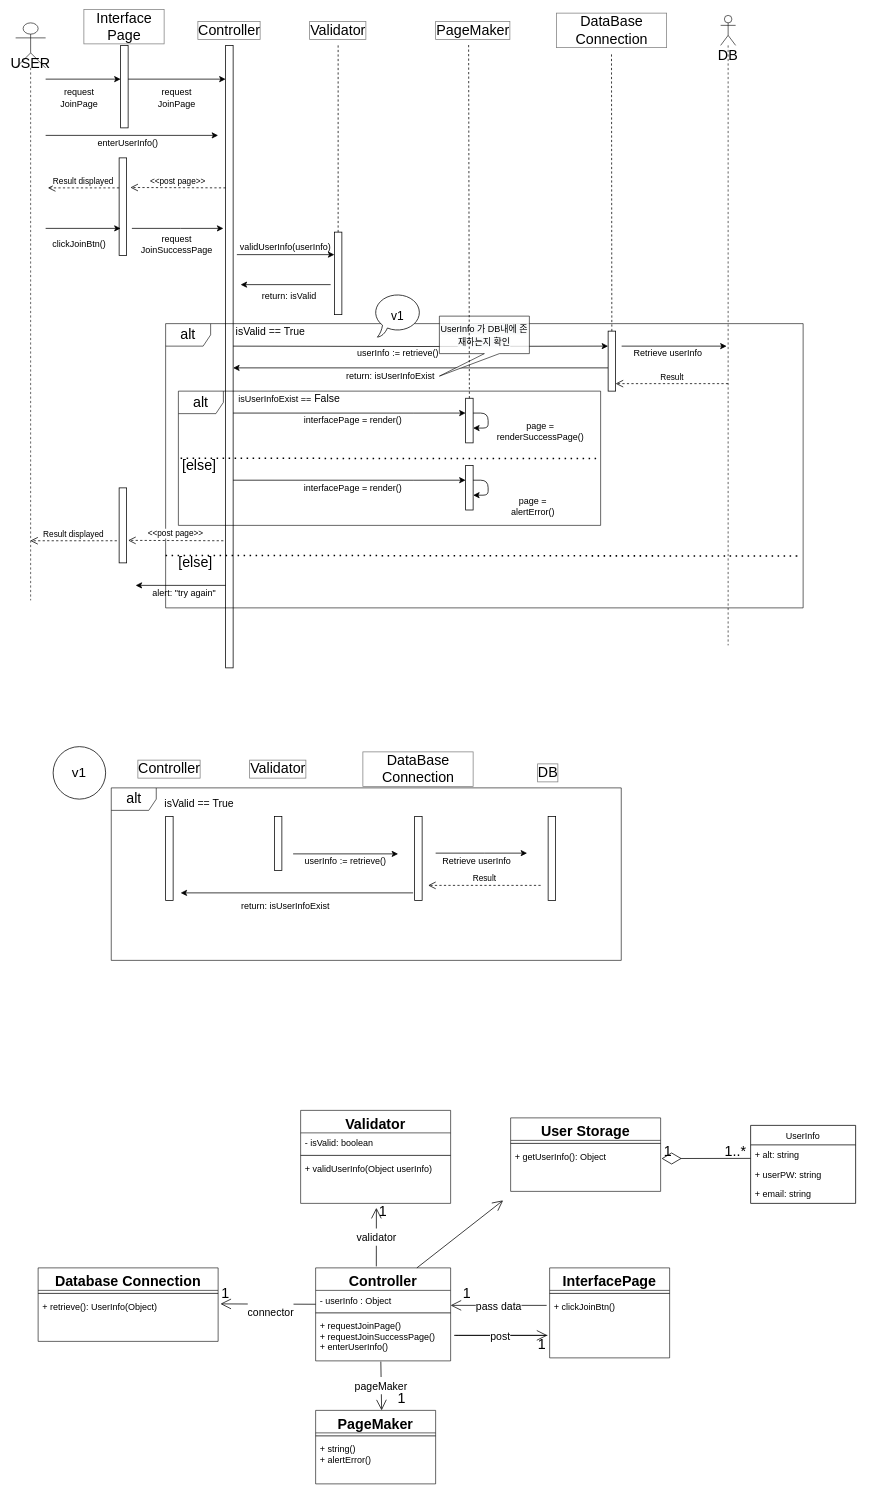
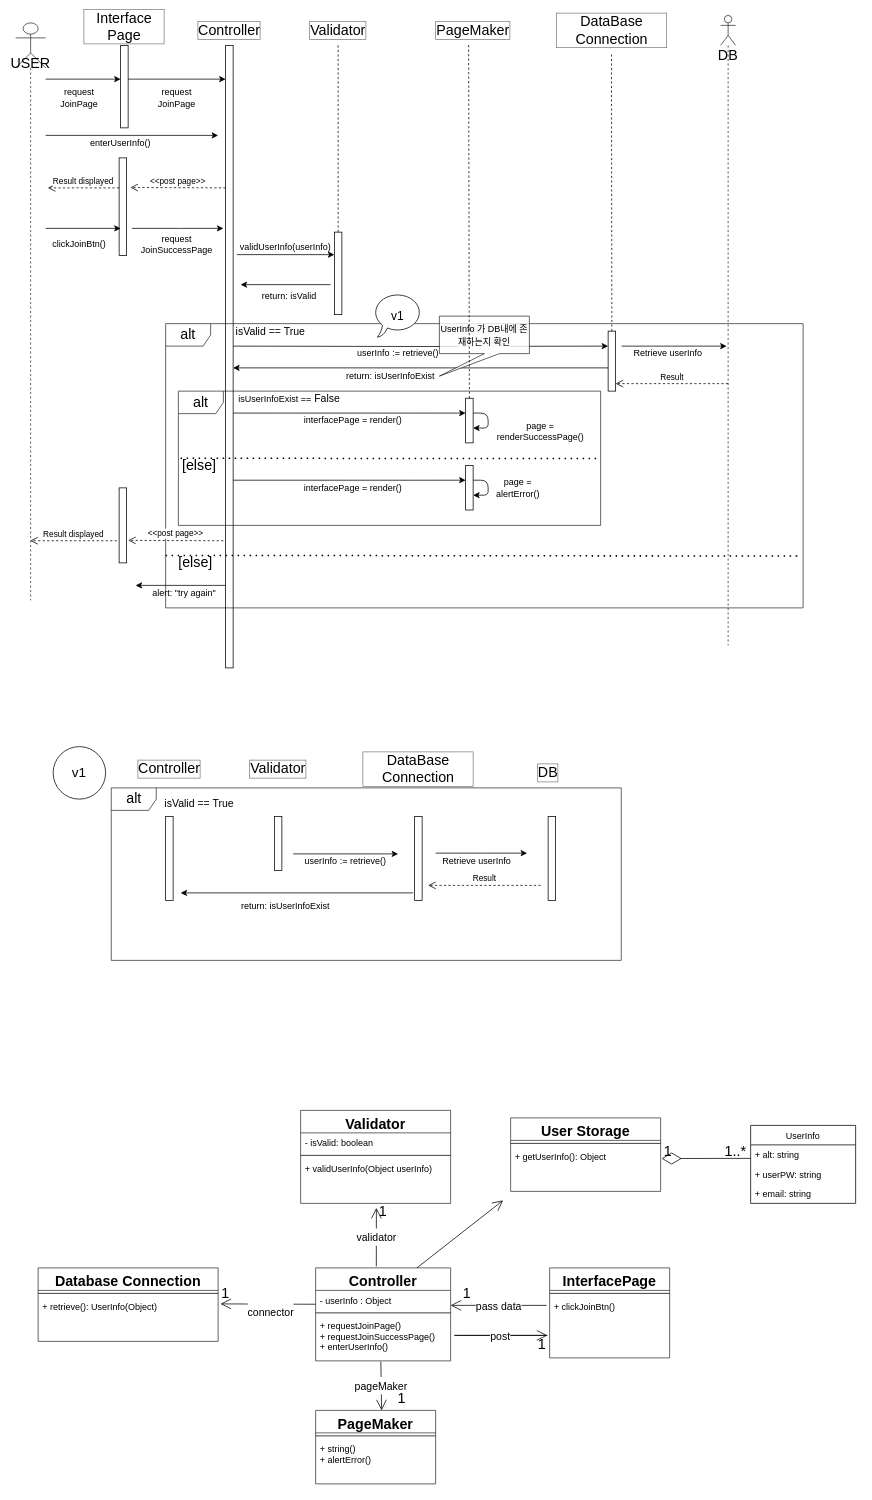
node "enterUserInfo()": moved (128, 143) -> (120, 143)
node "page = alertError()": moved (533, 506) -> (518, 488)
